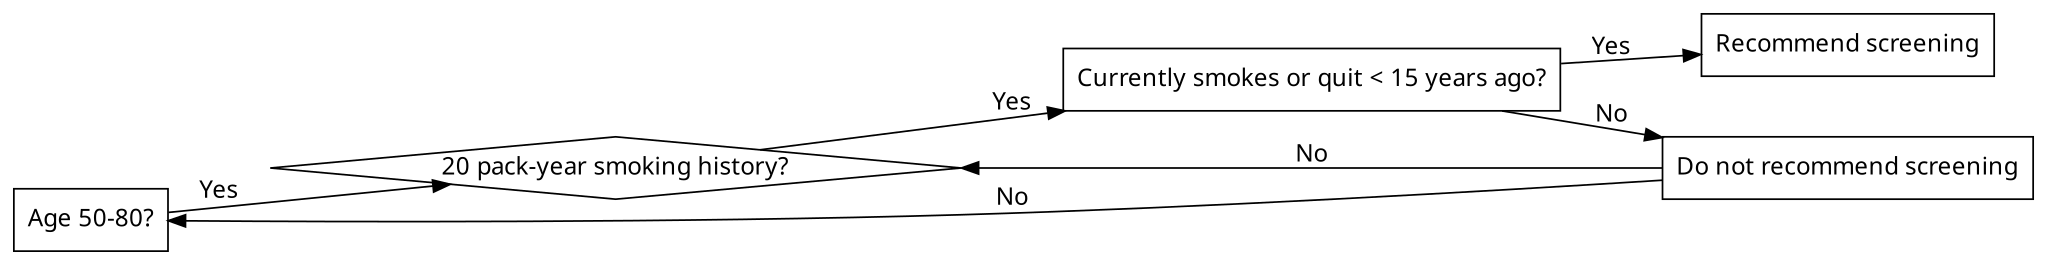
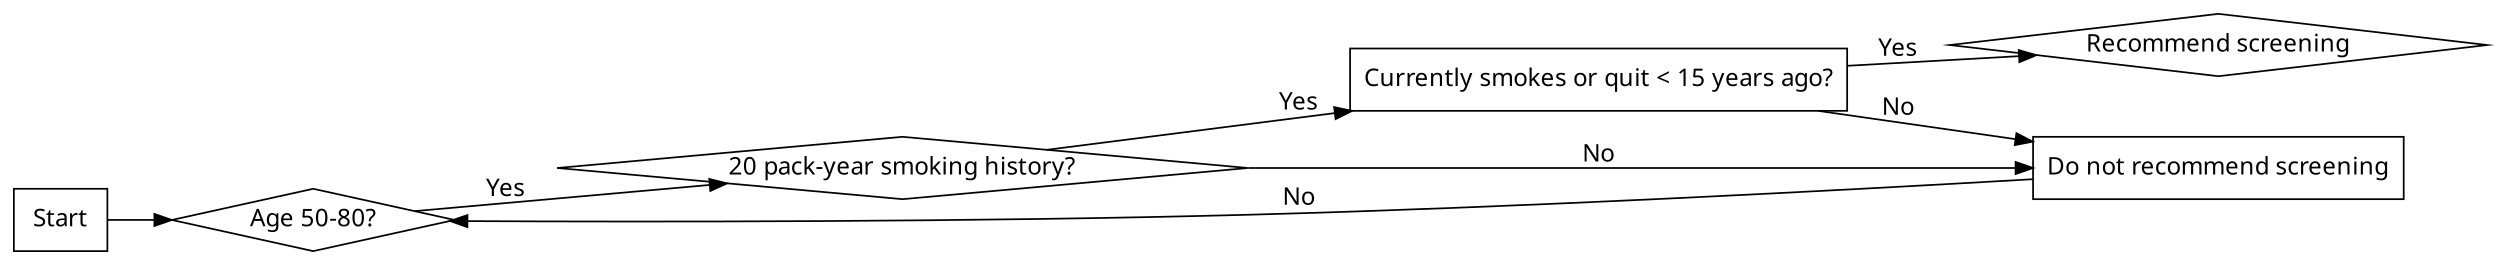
node "Recommend screening": shape box -> diamond
edge "Do not recommend screening" -> "20 pack-year smoking history?": reversed
node "Start": added
node "Age 50-80?": shape box -> diamond
